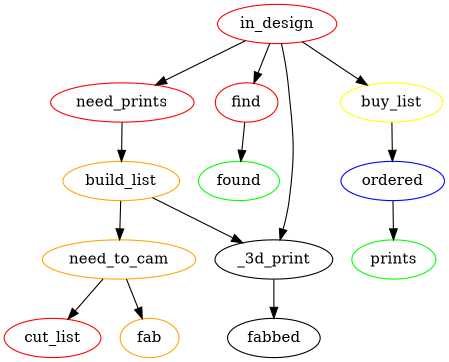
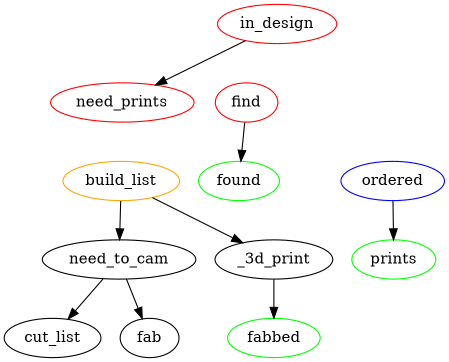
edge "in_design" -> "find": removed
node "buy_list": removed
edge "need_prints" -> "build_list": removed
edge "in_design" -> "_3d_print": removed
node "need_to_cam": color orange -> black
node "cut_list": color red -> black
node "fab": color orange -> black
node "fabbed": color black -> green
